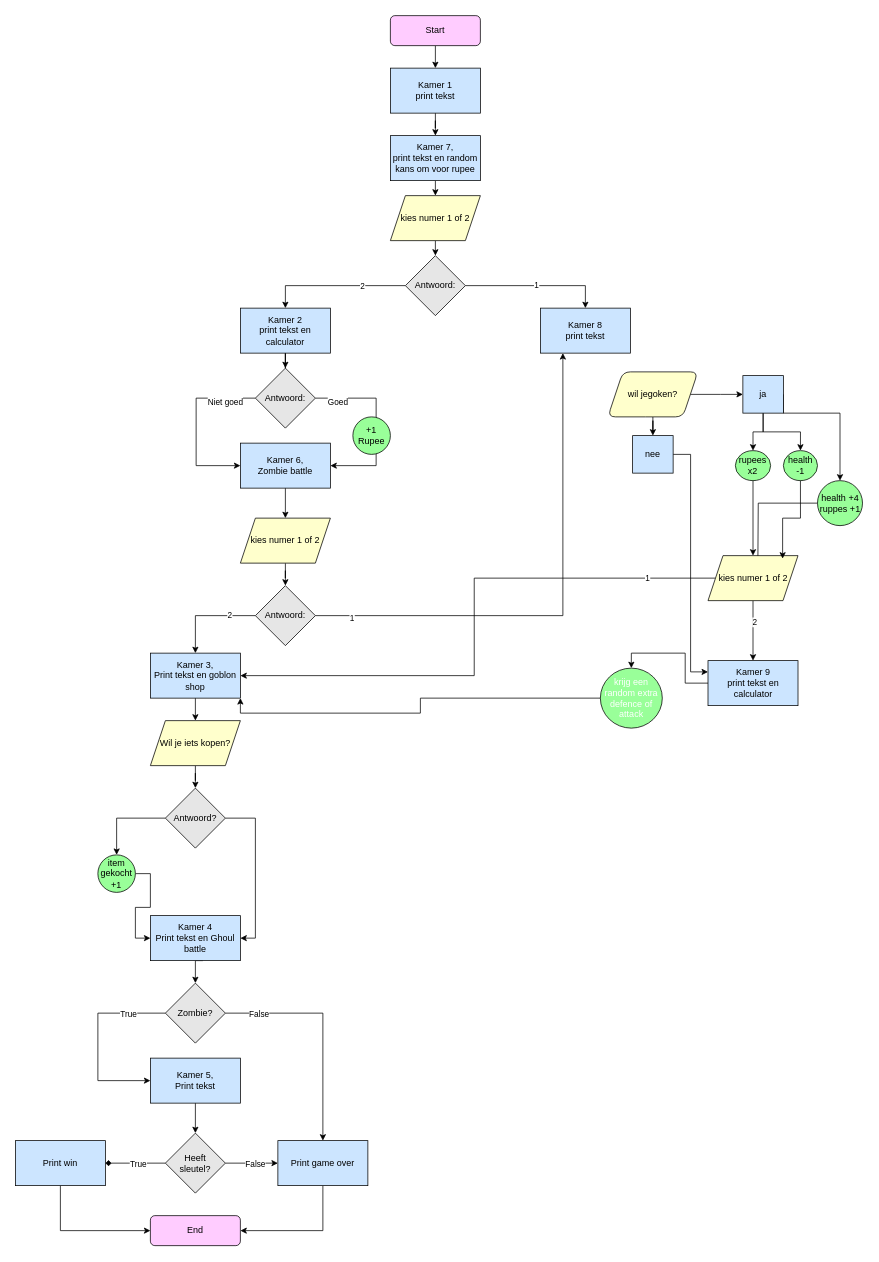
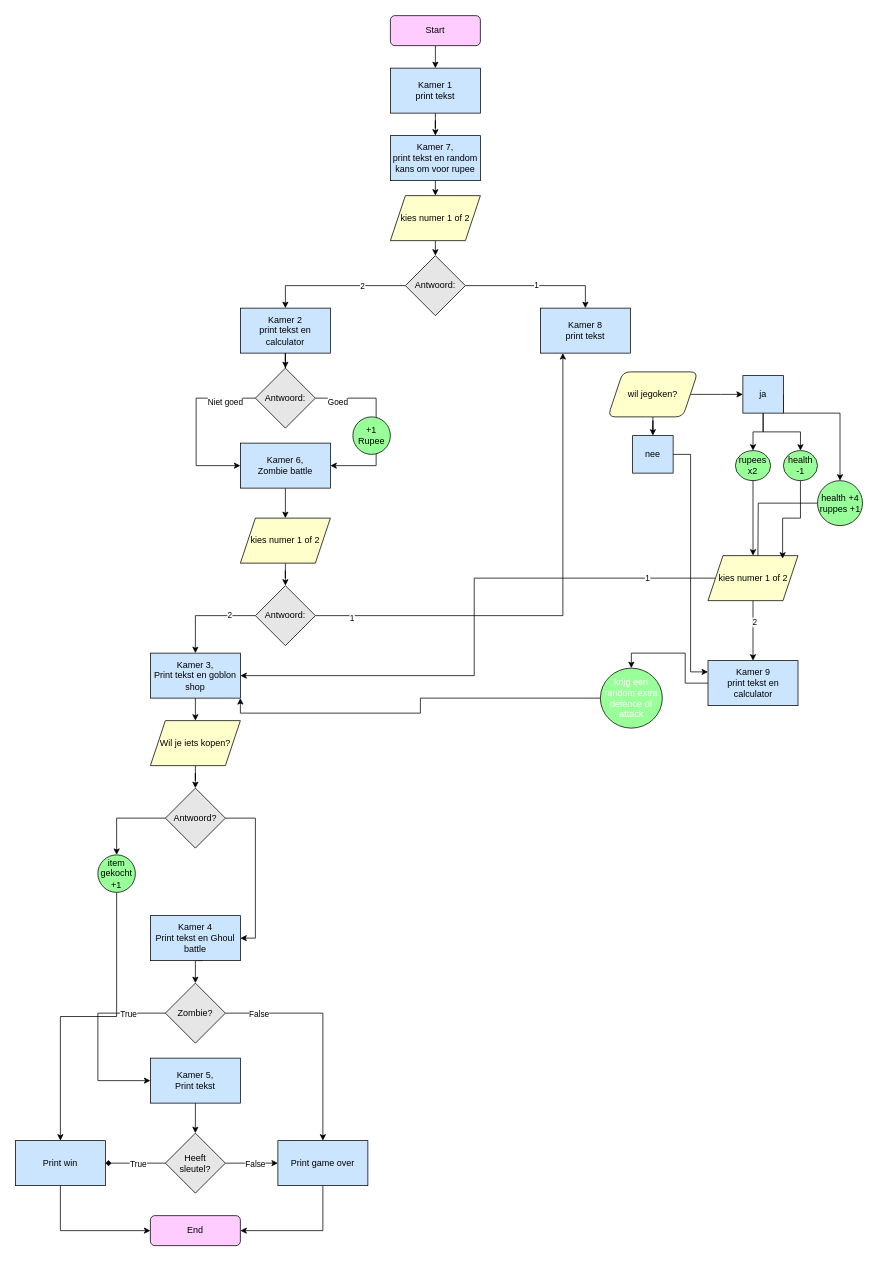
edge "item gekocht +1" -> "Kamer 4 Print tekst en Ghoul battle": now "item gekocht +1" -> "Print win"
